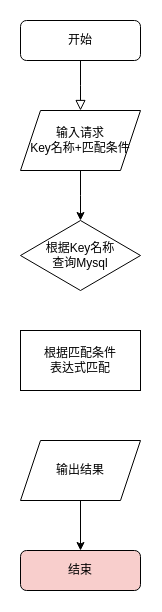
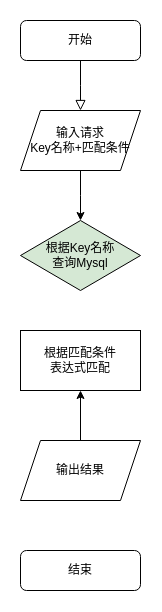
node "根据Key名称 查询Mysql": fillcolor #ffffff -> #d5e8d4
edge "输出结果" -> "结束": now "输出结果" -> "根据匹配条件 表达式匹配"
node "结束": fillcolor #f8cecc -> #ffffff
